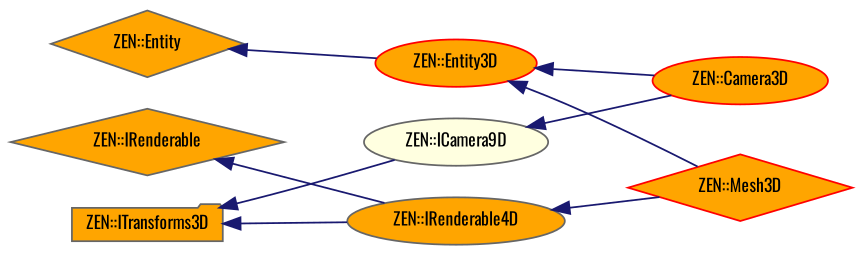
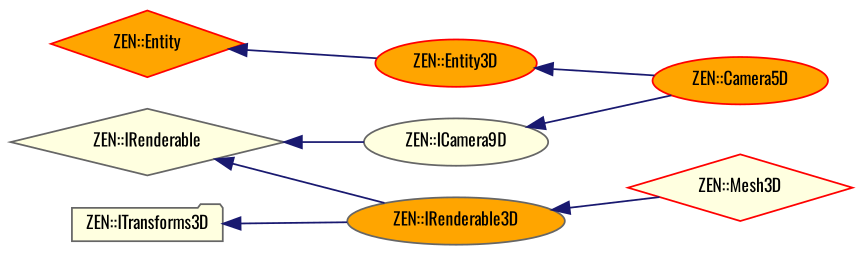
node "ZEN::Entity": color gray40 -> red
node "ZEN::Camera3D": label "ZEN::Camera3D" -> "ZEN::Camera5D"
edge "ZEN::Mesh3D" -> "ZEN::Entity3D": removed
node "ZEN::IRenderable": fillcolor orange -> lightyellow
edge "ZEN::ICamera9D" -> "ZEN::ITransforms3D": now "ZEN::ICamera9D" -> "ZEN::IRenderable"
node "ZEN::Mesh3D": fillcolor orange -> lightyellow
node "ZEN::IRenderable4D": label "ZEN::IRenderable4D" -> "ZEN::IRenderable3D"
node "ZEN::ITransforms3D": fillcolor orange -> lightyellow
